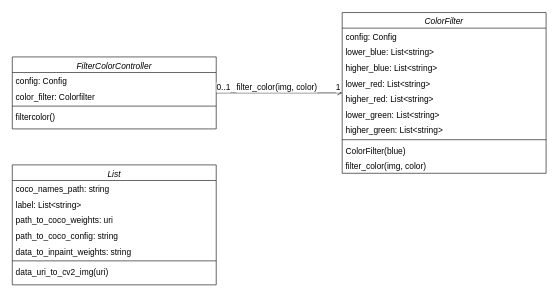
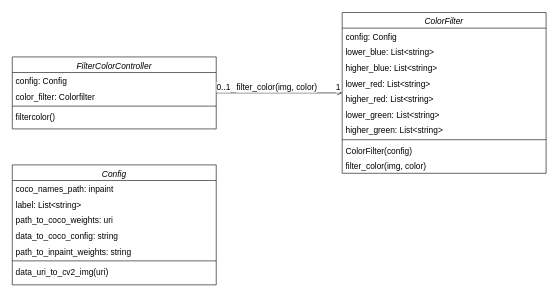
node "ColorFilter(blue)": label "ColorFilter(blue)" -> "ColorFilter(config)"
node "List": label "List" -> "Config"
node "coco_names_path: string": label "coco_names_path: string" -> "coco_names_path: inpaint"
node "path_to_coco_config: string": label "path_to_coco_config: string" -> "data_to_coco_config: string"
node "data_to_inpaint_weights: string": label "data_to_inpaint_weights: string" -> "path_to_inpaint_weights: string"
